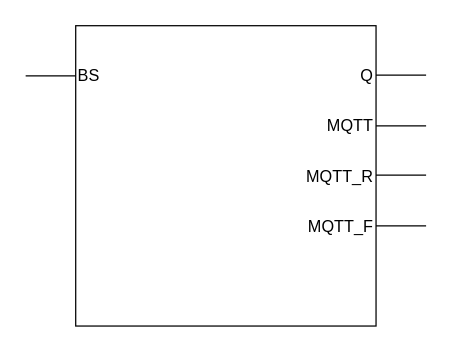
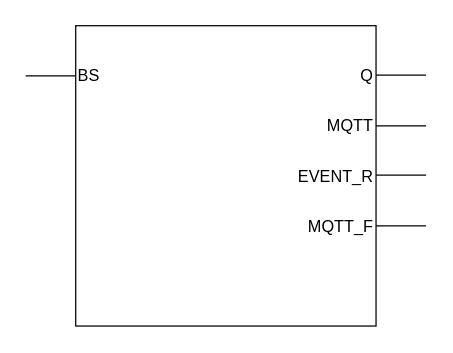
node "MQTT_R": label "MQTT_R" -> "EVENT_R"
